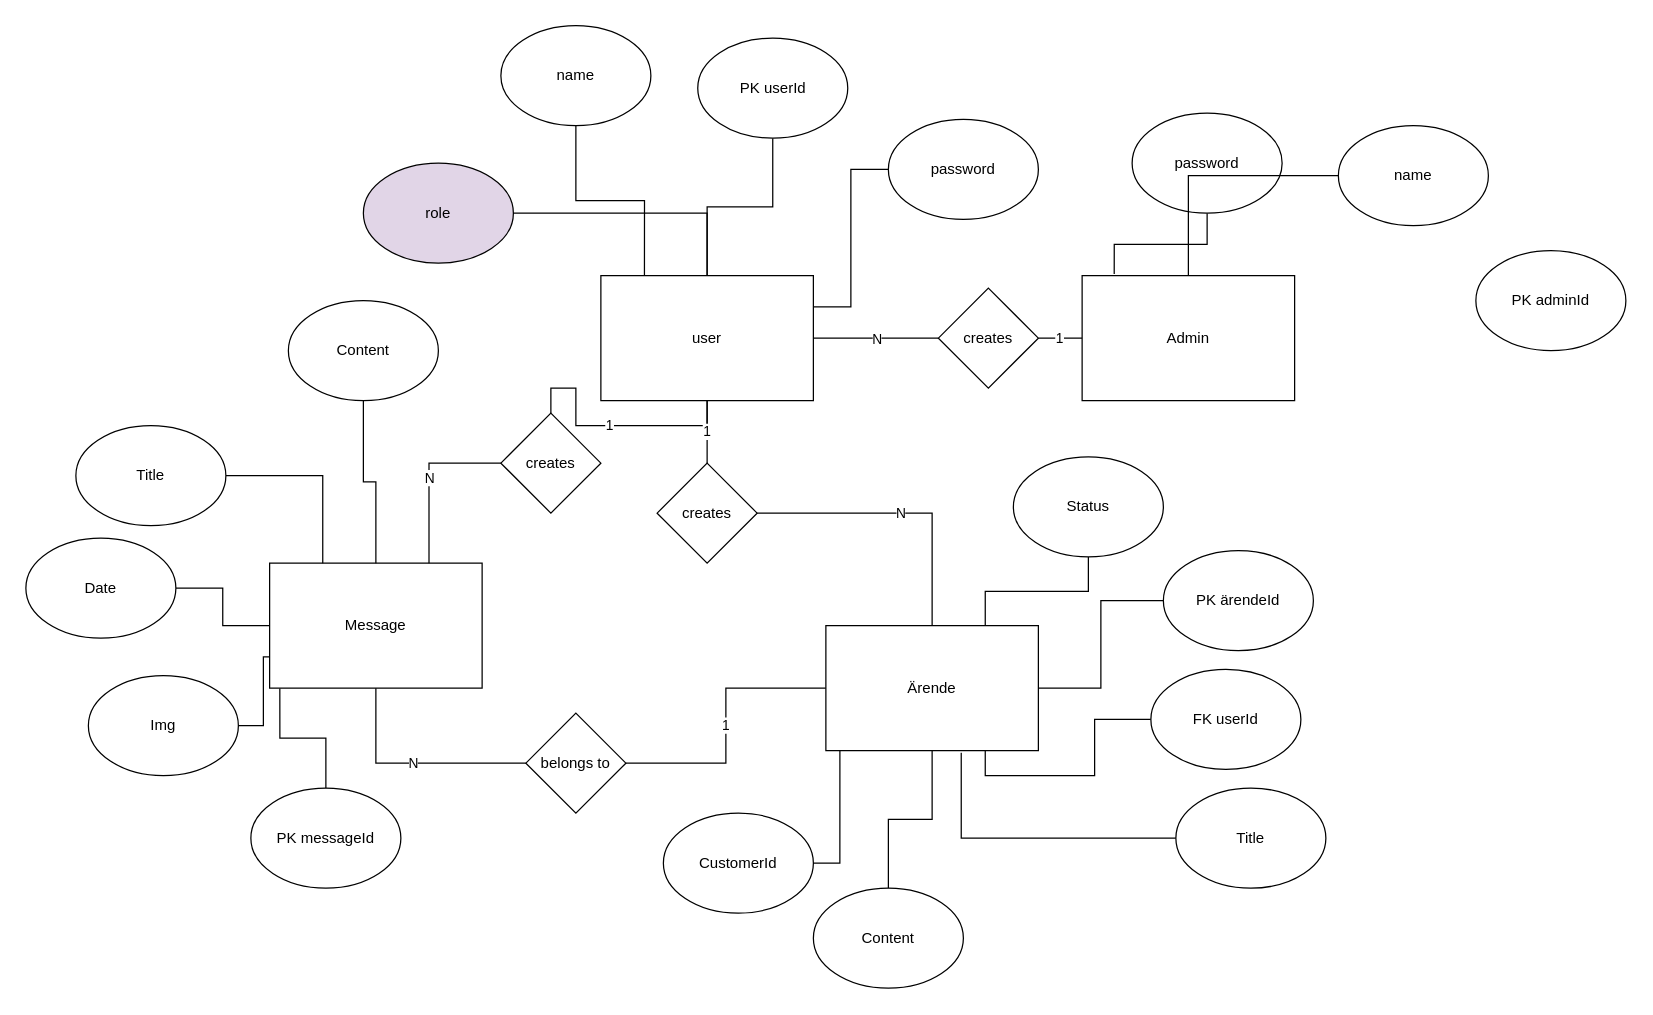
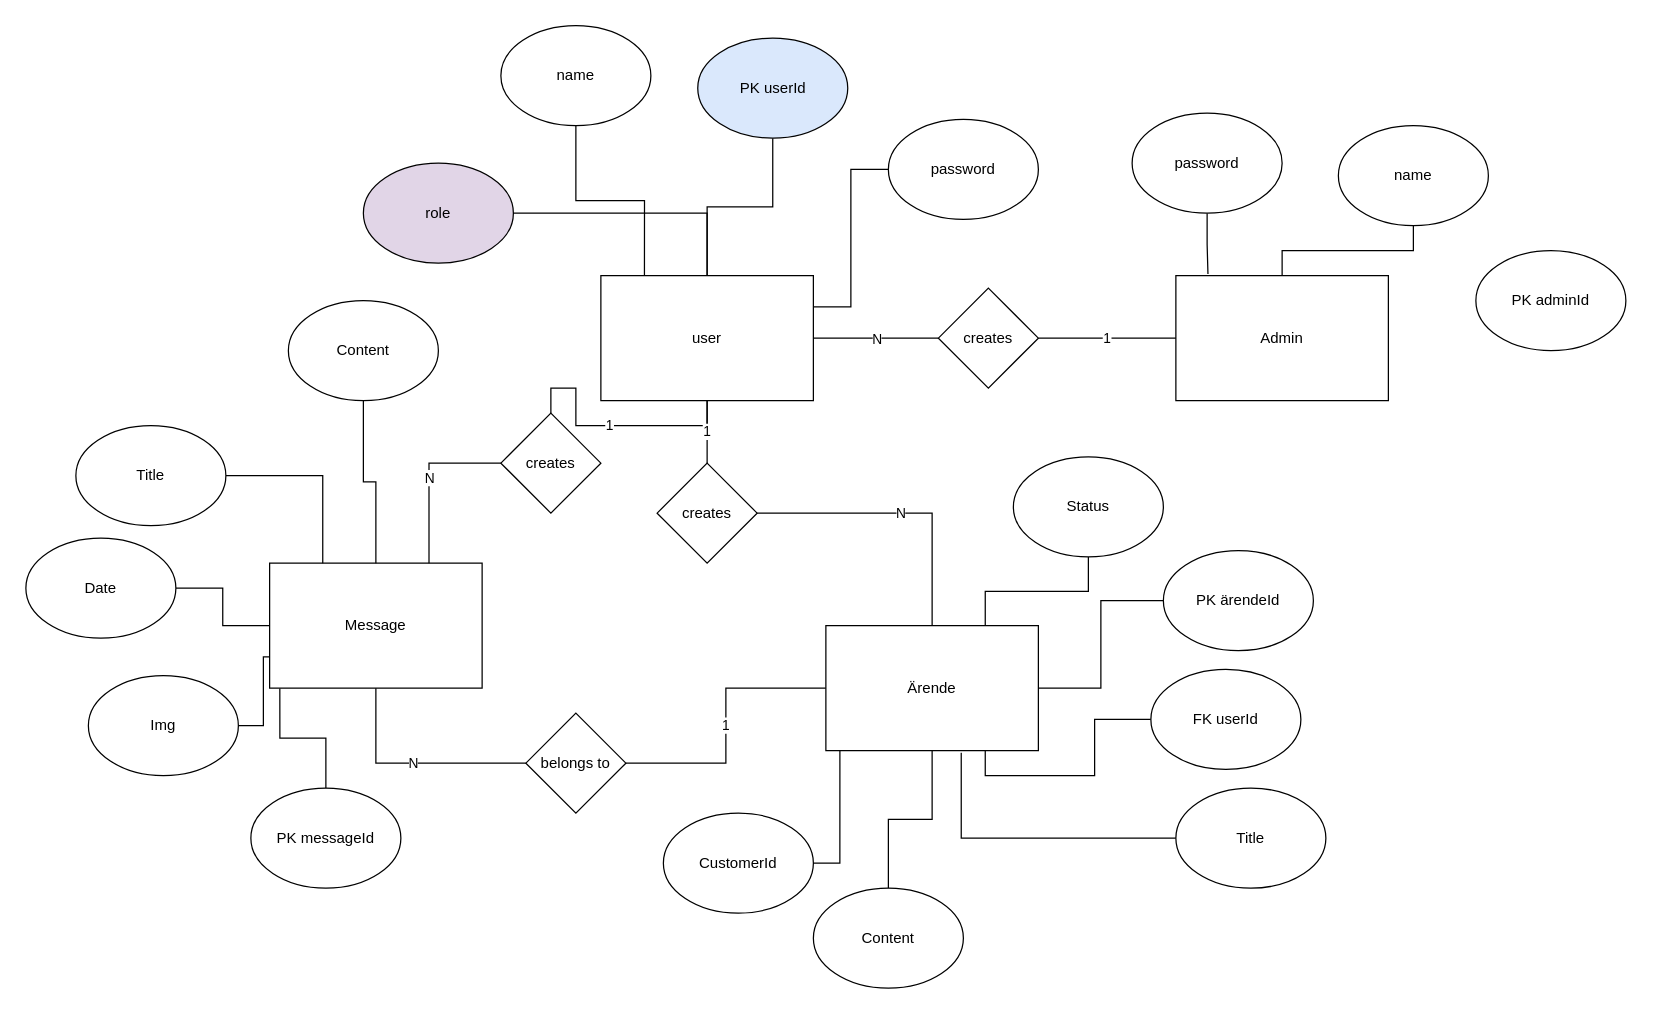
node "PK userId": fillcolor #ffffff -> #dae8fc
node "Admin": moved (1188, 338) -> (1282, 338)
